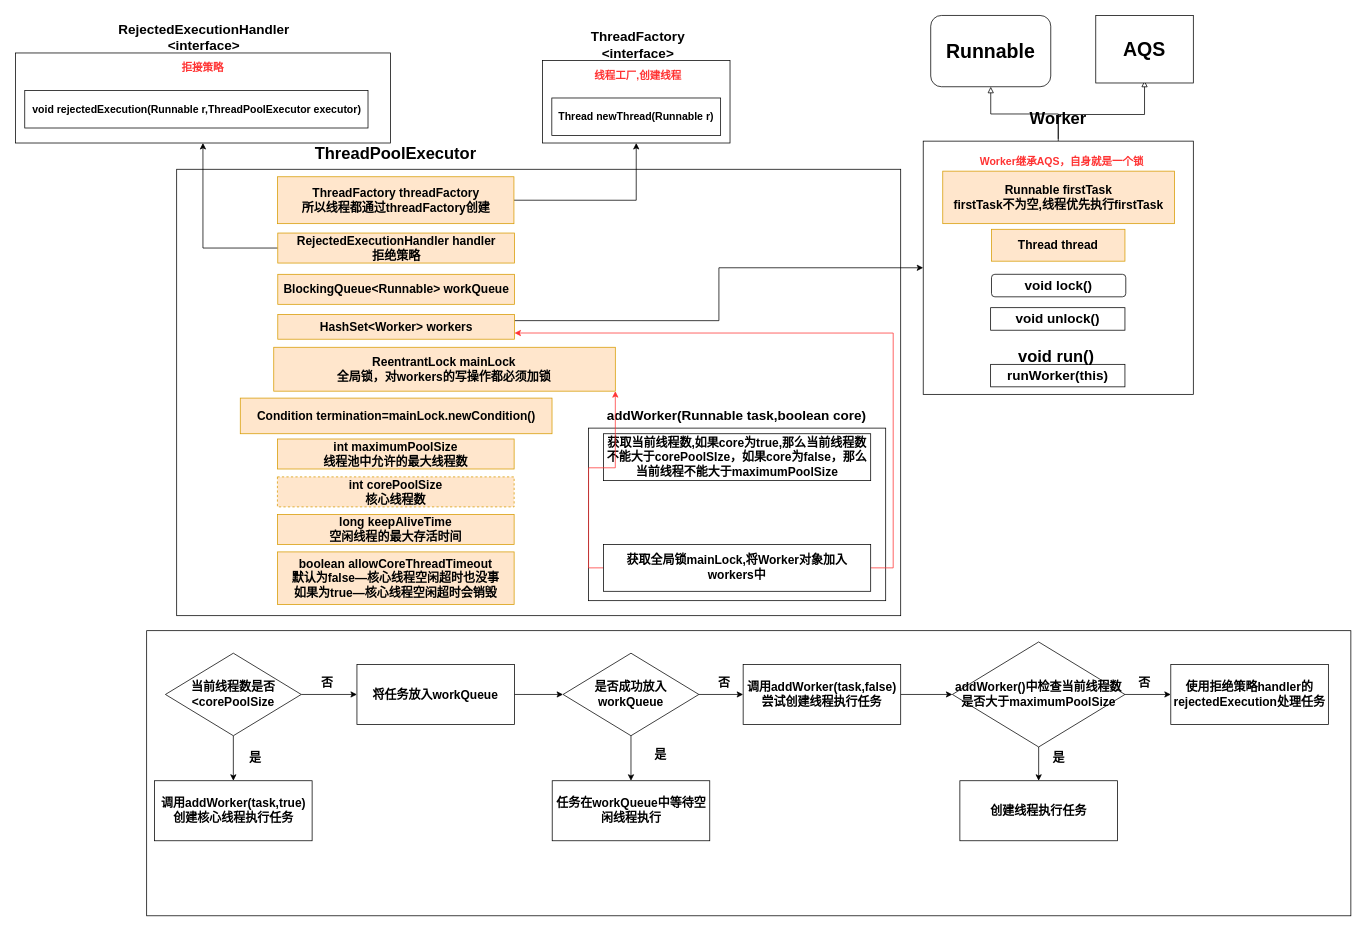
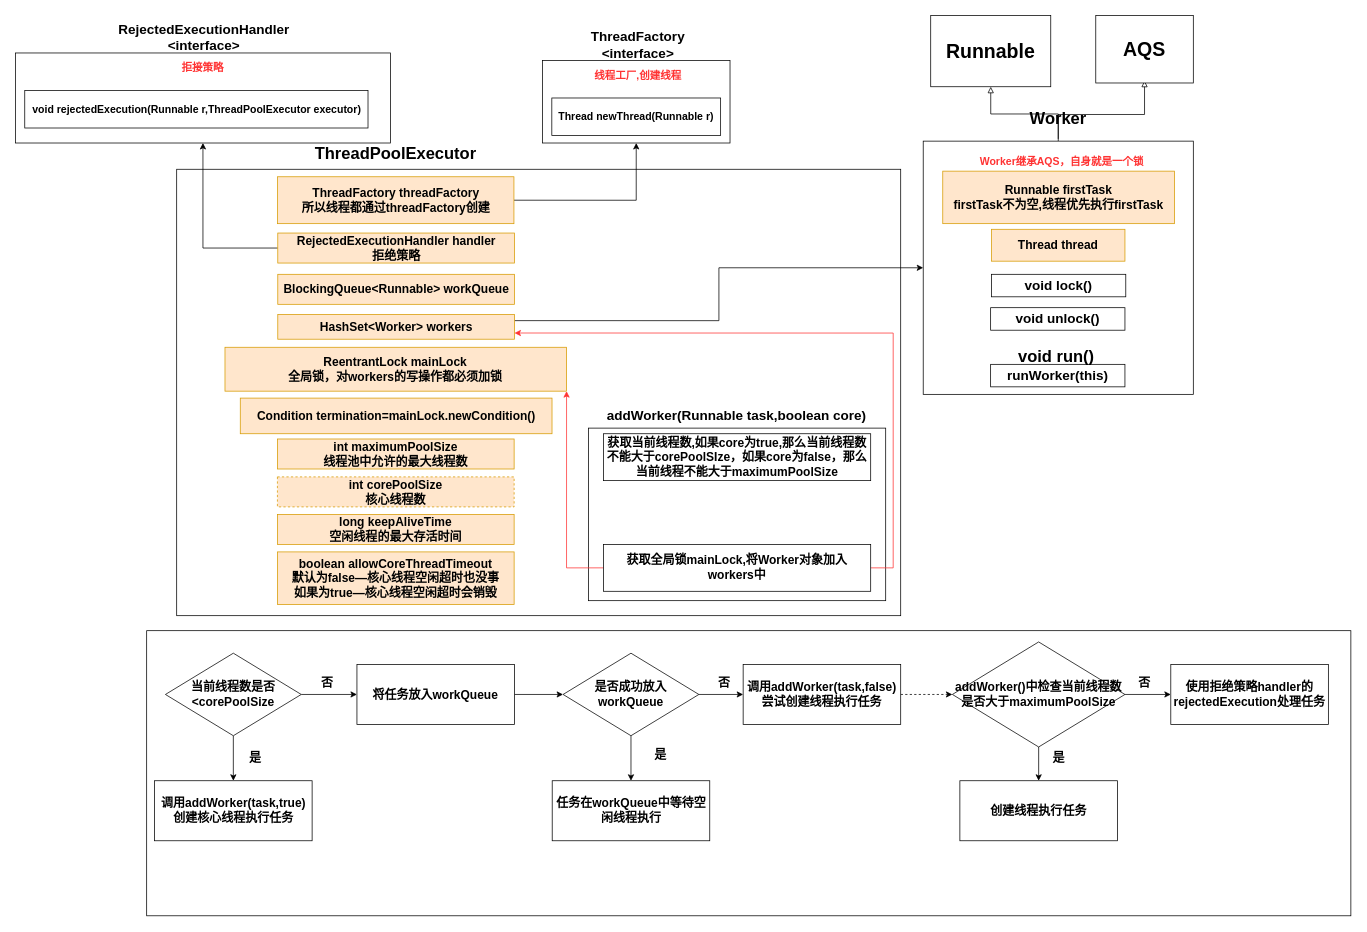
node "Runnable": shape rounded rectangle -> rectangle
node "void lock()": shape rounded rectangle -> rectangle
node "ReentrantLock mainLock 全局锁，对workers的写操作都必须加锁": moved (444, 369) -> (396, 369)
edge "调用addWorker(task,false)尝试创建线程执行任务" -> "addWorker()中检查当前线程数是否大于maximumPoolSize": style solid -> dashed
